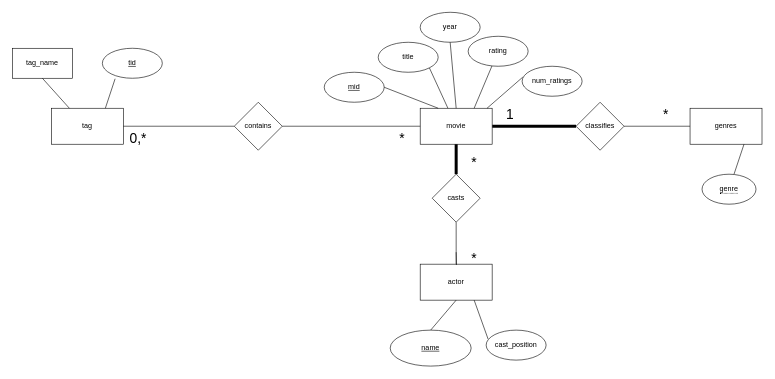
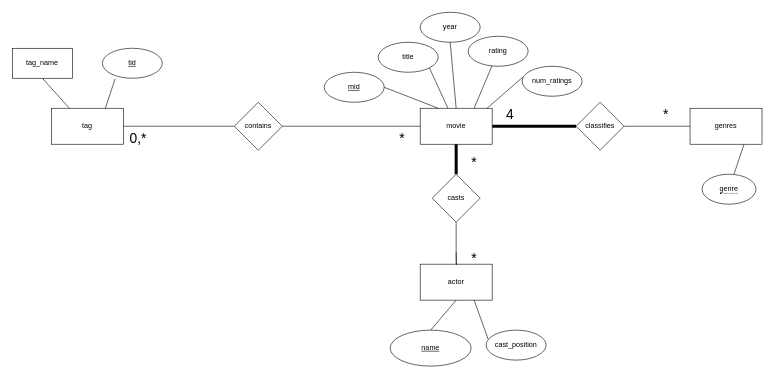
node "1": label "1" -> "4"
